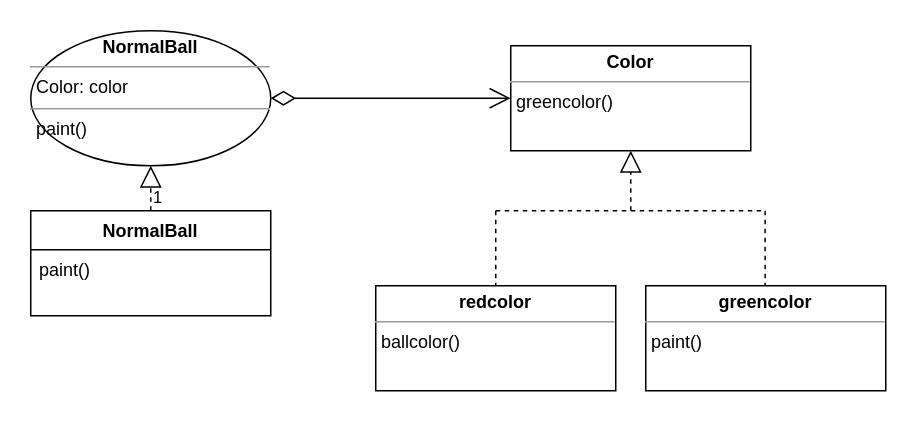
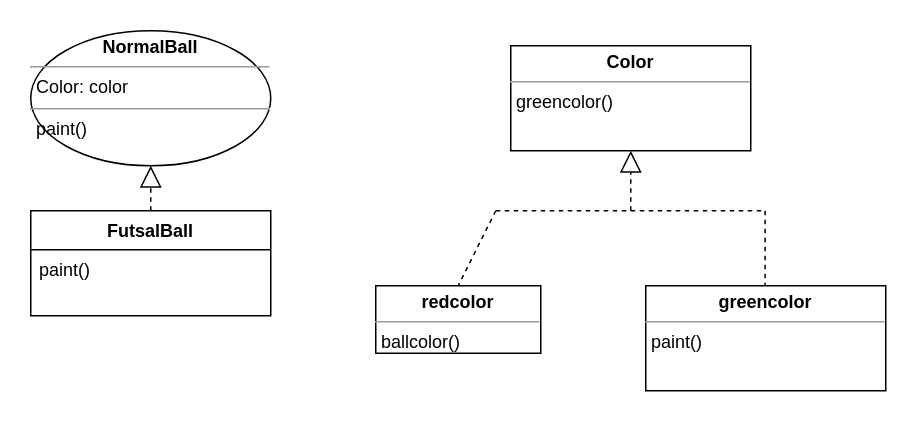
edge "NormalBall Color: color paint()" -- "Color greencolor()": removed, label "1"
node "NormalBall": label "NormalBall" -> "FutsalBall"
node "redcolor ballcolor()": size 240x105 -> 165x68
